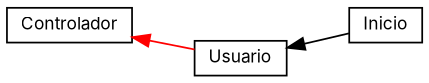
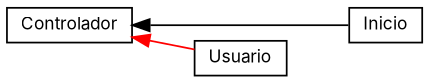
edge "Inicio" -> "Usuario": now "Inicio" -> "Controlador"
